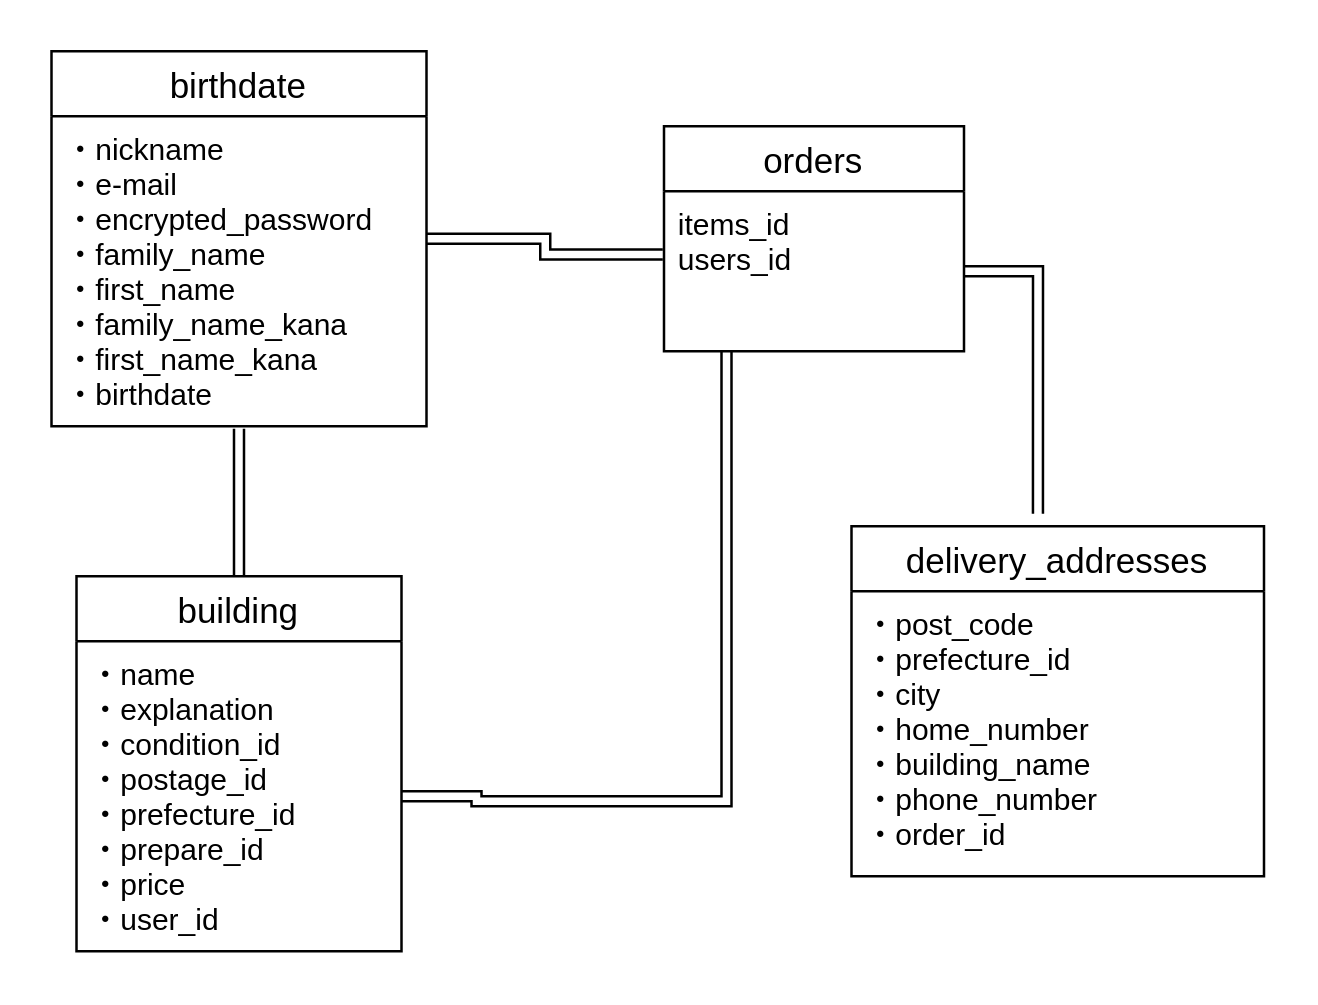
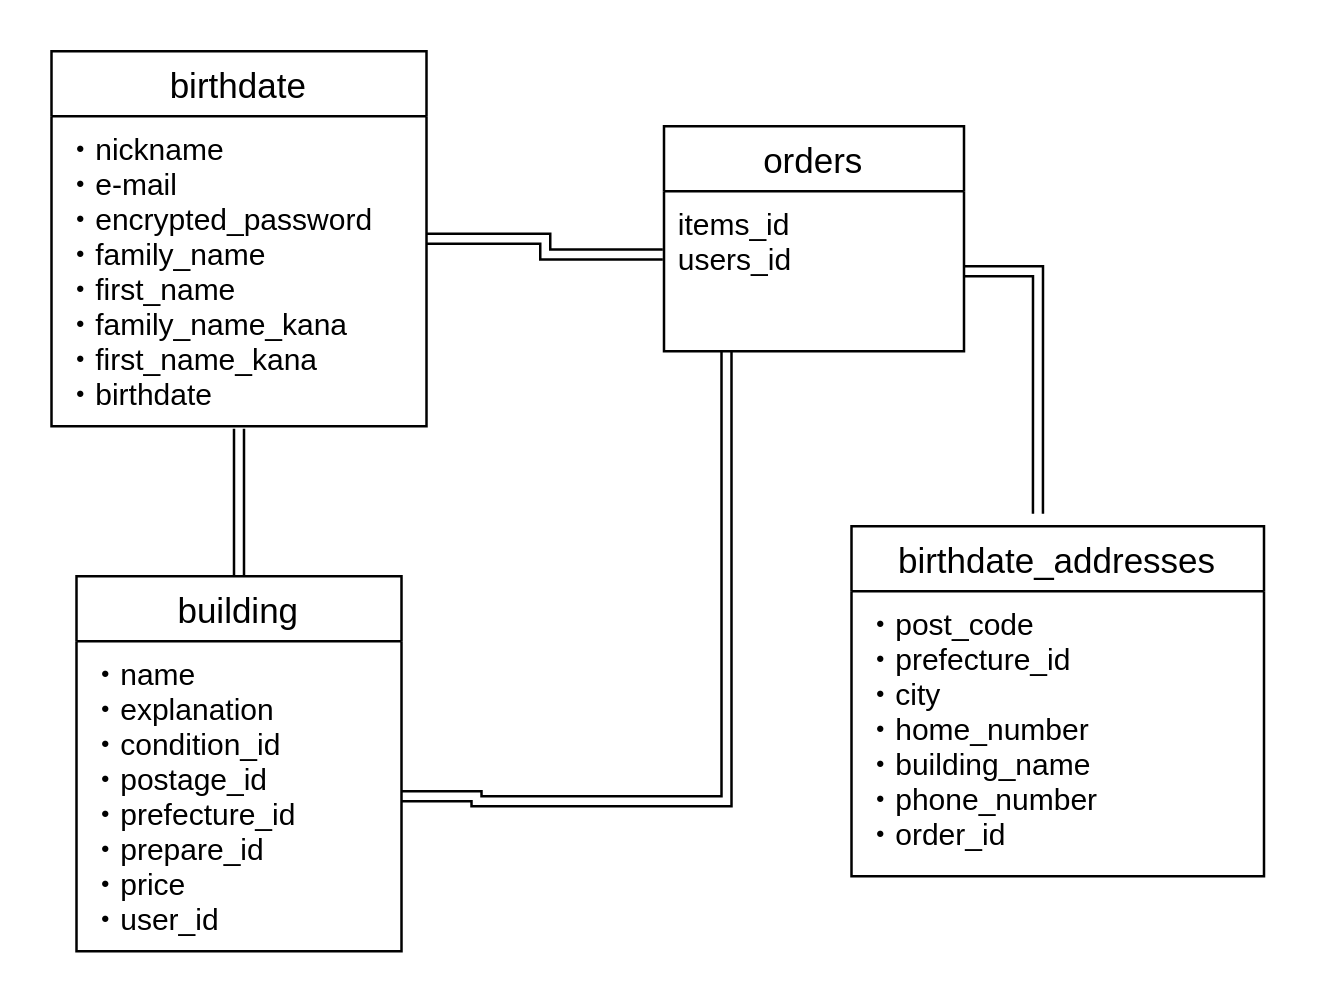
node "delivery_addresses": label "delivery_addresses" -> "birthdate_addresses"
